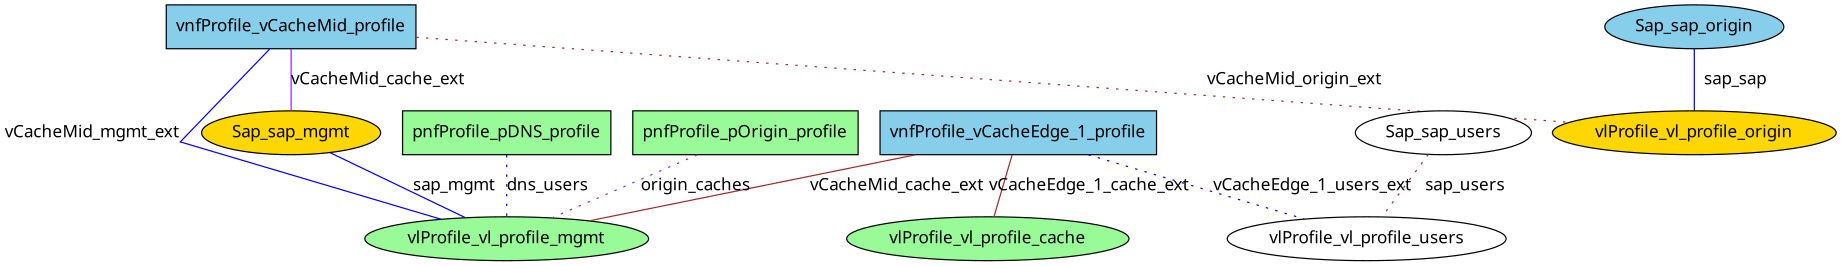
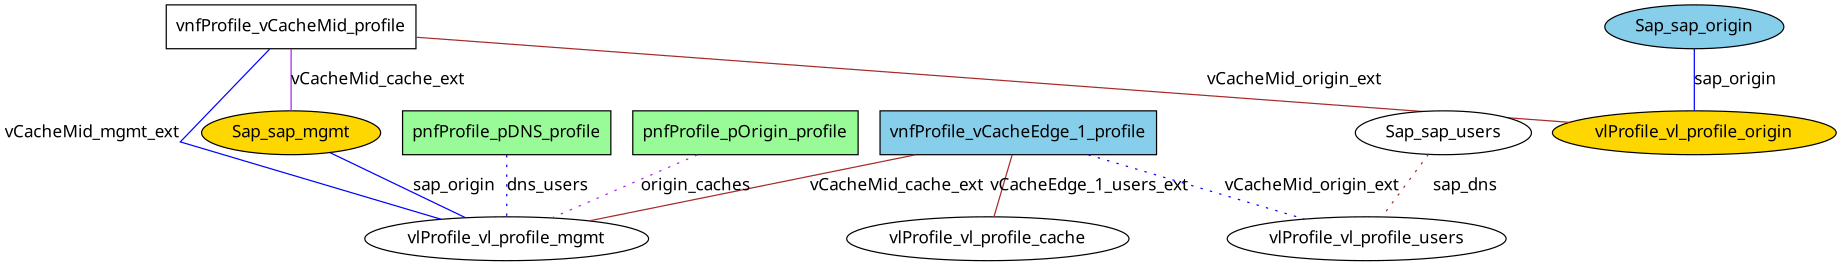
node "vnfProfile_vCacheMid_profile": fillcolor skyblue -> white
edge "vnfProfile_vCacheMid_profile" -- "vlProfile_vl_profile_origin": style dotted -> solid
edge "Sap_sap_origin" -- "vlProfile_vl_profile_origin": label "sap_sap" -> "sap_origin"
edge "Sap_sap_mgmt" -- "vlProfile_vl_profile_mgmt": label "sap_mgmt" -> "sap_origin"
edge "vnfProfile_vCacheEdge_1_profile" -- "vlProfile_vl_profile_cache": label "vCacheEdge_1_cache_ext" -> "vCacheEdge_1_users_ext"
edge "vnfProfile_vCacheEdge_1_profile" -- "vlProfile_vl_profile_users": label "vCacheEdge_1_users_ext" -> "vCacheMid_origin_ext"
edge "Sap_sap_users" -- "vlProfile_vl_profile_users": label "sap_users" -> "sap_dns"
node "vlProfile_vl_profile_mgmt": fillcolor palegreen -> white
node "vlProfile_vl_profile_cache": fillcolor palegreen -> white
